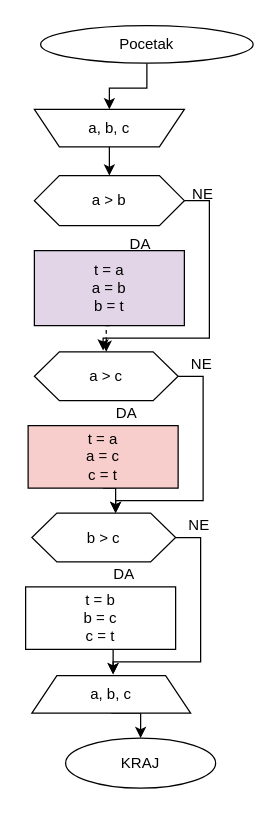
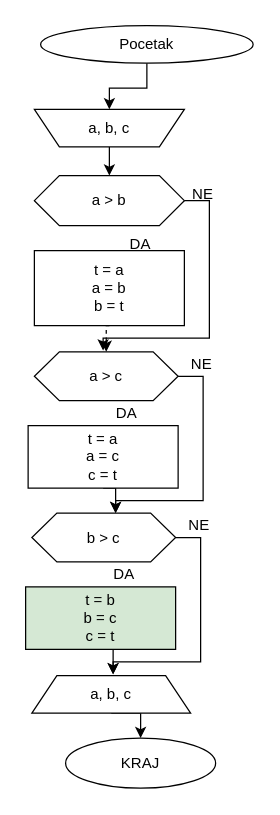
node "t = a a = b b = t": fillcolor #e1d5e7 -> #ffffff
node "t = a a = c c = t": fillcolor #f8cecc -> #ffffff
node "t = b b = c c = t": fillcolor #ffffff -> #d5e8d4
